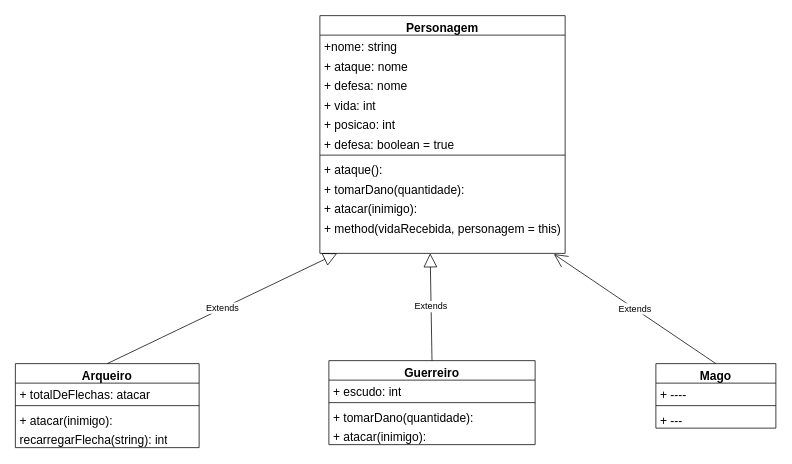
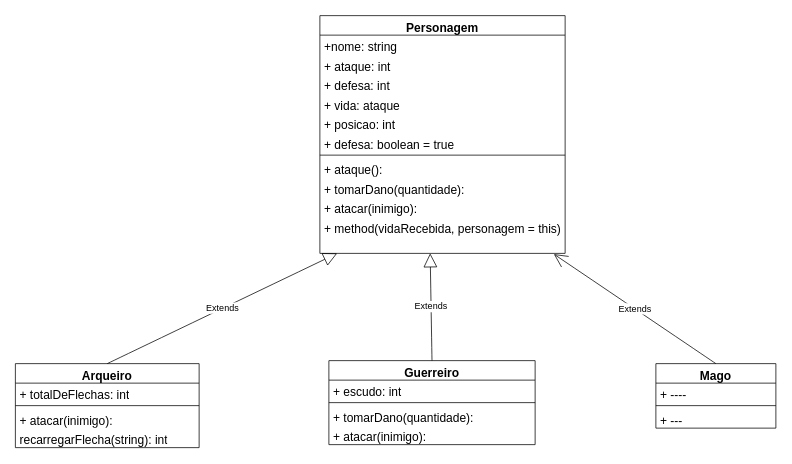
node "+ ataque: nome": label "+ ataque: nome" -> "+ ataque: int"
node "+ defesa: nome": label "+ defesa: nome" -> "+ defesa: int"
node "+ vida: int": label "+ vida: int" -> "+ vida: ataque"
node "+ totalDeFlechas: atacar": label "+ totalDeFlechas: atacar" -> "+ totalDeFlechas: int"
